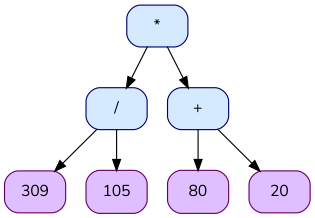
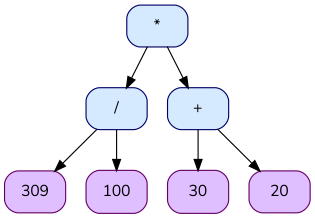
node "105": label "105" -> "100"
node "80": label "80" -> "30"
